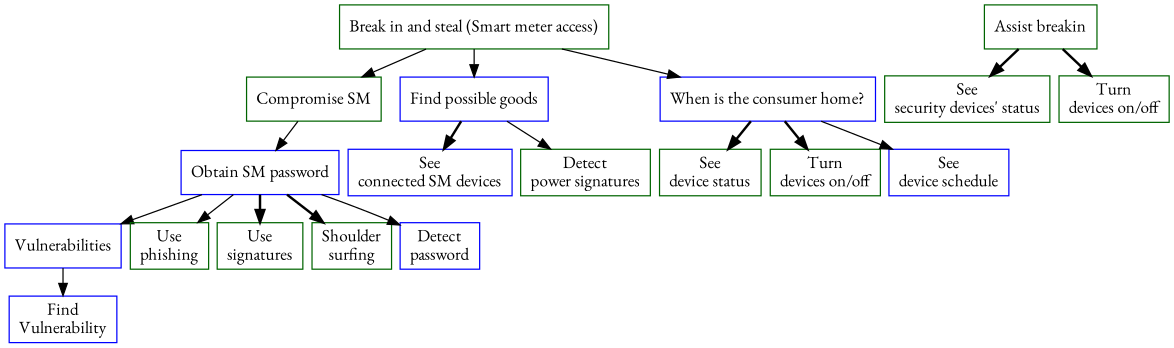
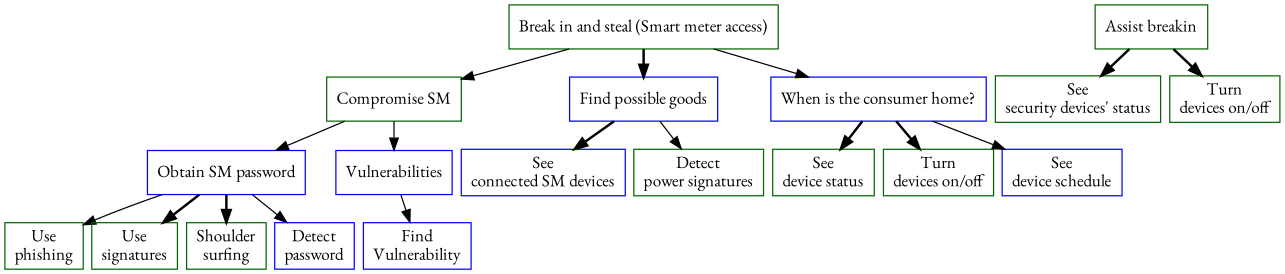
edge "Break in and steal (Smart meter access)" -> "Find possible goods": style solid -> bold
edge "Obtain SM password" -> "Vulnerabilities": now "Compromise SM" -> "Vulnerabilities"
